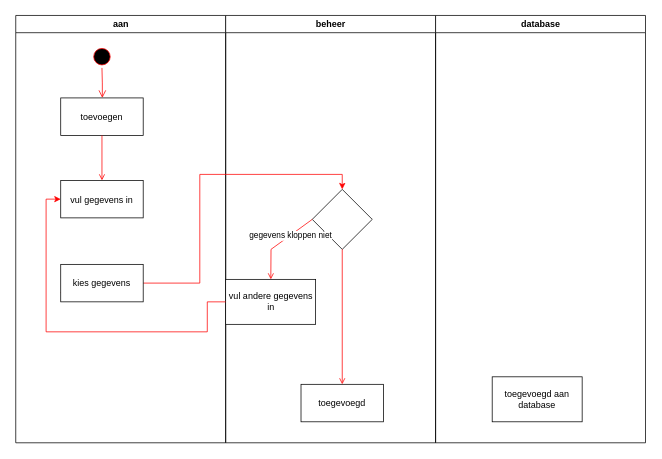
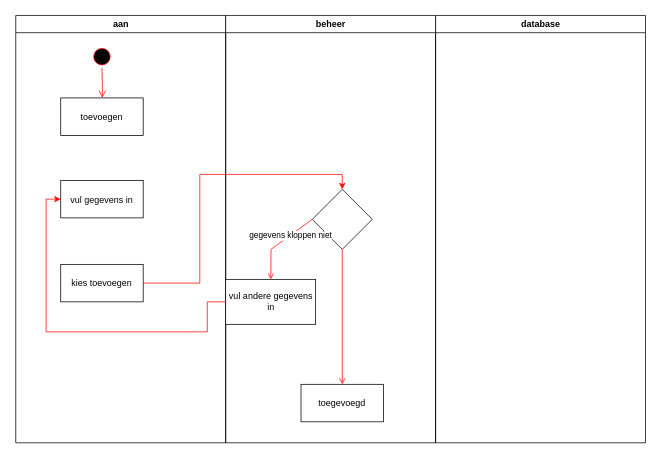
edge "toevoegen" -> "vul gegevens in": removed
node "kies gegevens": label "kies gegevens" -> "kies toevoegen"
node "toegevoegd aan database": removed
